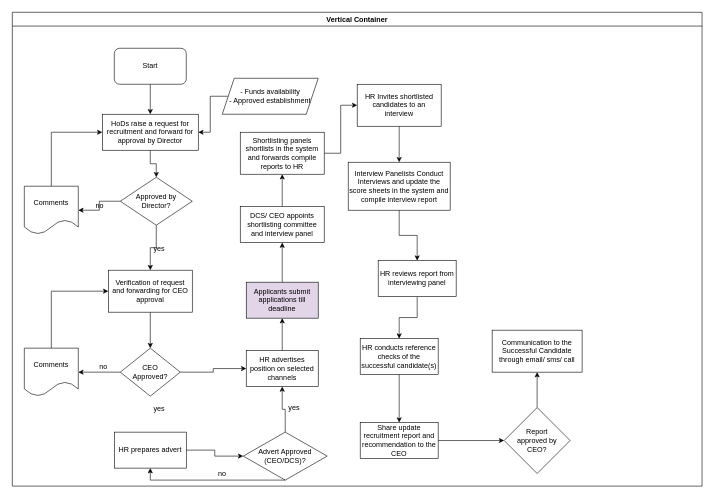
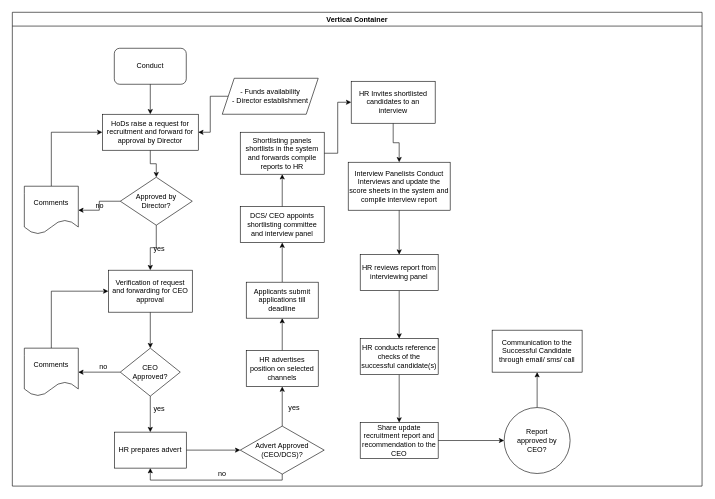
node "Start": label "Start" -> "Conduct"
node "- Funds availability - Approved establishment": label "- Funds availability - Approved establishment" -> "- Funds availability - Director establishment"
node "HR Invites shortlisted candidates to an interview": moved (399, 105) -> (393, 102)
node "HR reviews report from interviewing panel": moved (417, 279) -> (399, 273)
node "Applicants submit applications till deadline": fillcolor #e1d5e7 -> #ffffff
edge "CEO Approved?" -> "HR advertises position on selected channels": now "CEO Approved?" -> "HR prepares advert"
node "Report approved by CEO?": shape diamond -> ellipse
node "Advert Approved (CEO/DCS)?": moved (285, 456) -> (282, 450)
